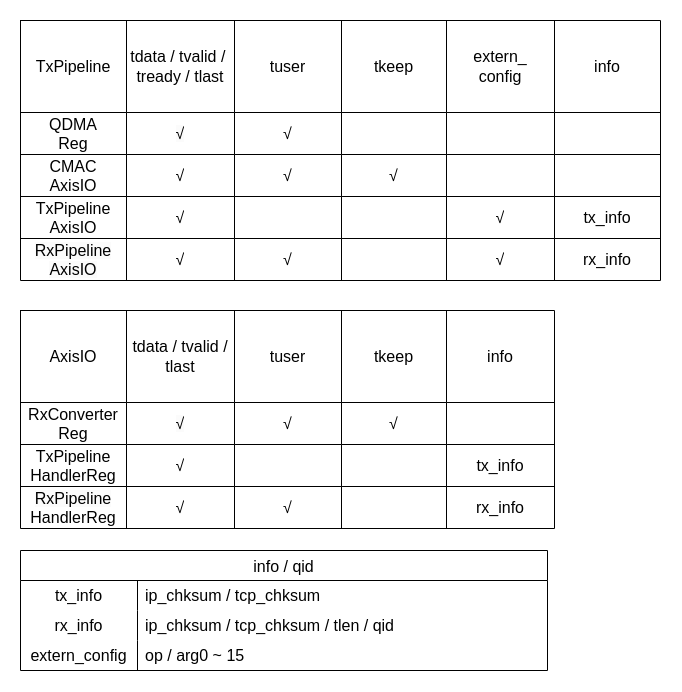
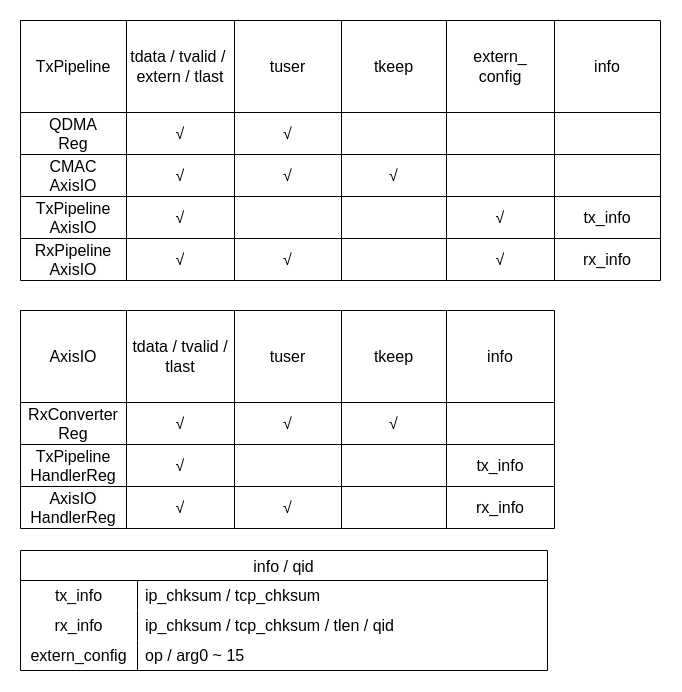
node "tdata / tvalid / tready / tlast": label "tdata / tvalid / tready / tlast" -> "tdata / tvalid / extern / tlast"
node "RxPipelineHandlerReg": label "RxPipelineHandlerReg" -> "AxisIOHandlerReg"
